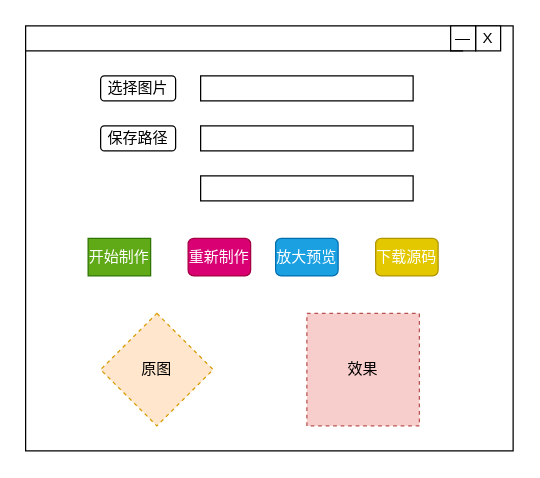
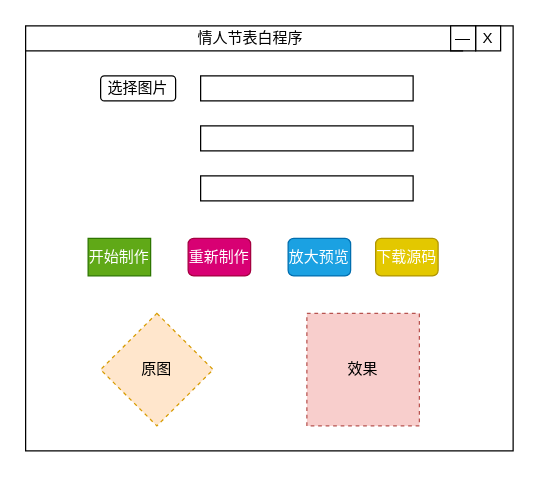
node "情人节表白程序": added
node "保存路径": removed
node "放大预览": moved (307, 257) -> (319, 257)
